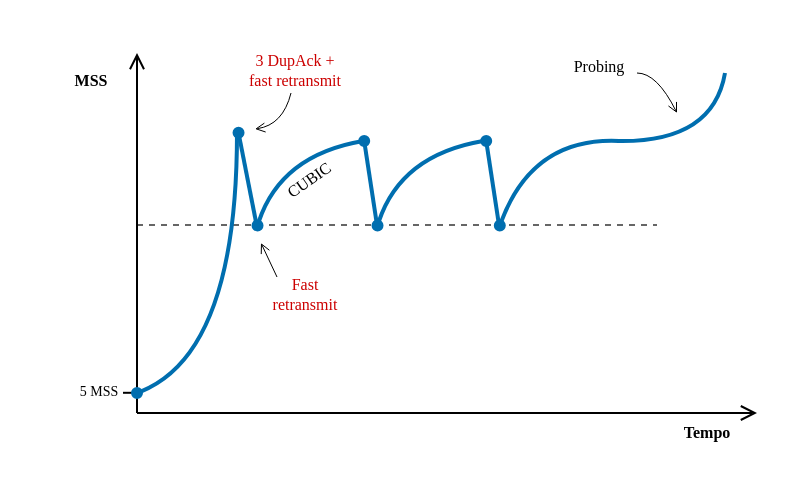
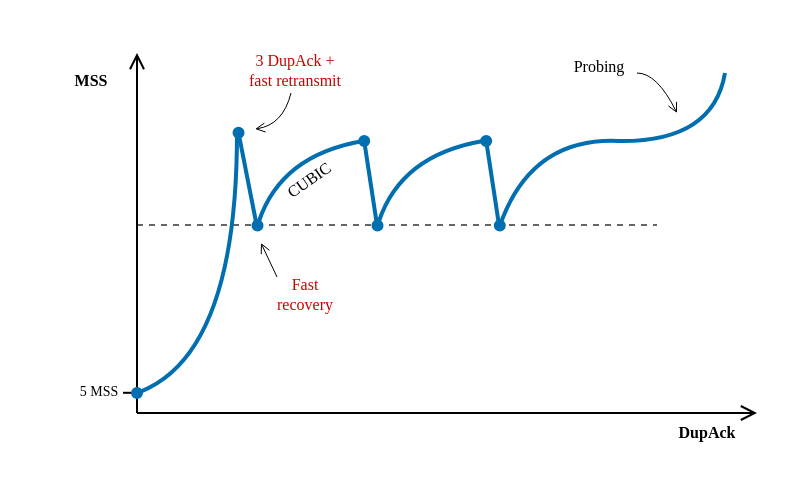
node "Fast retransmit": label "Fast retransmit" -> "Fast recovery"
node "Tempo": label "Tempo" -> "DupAck"
